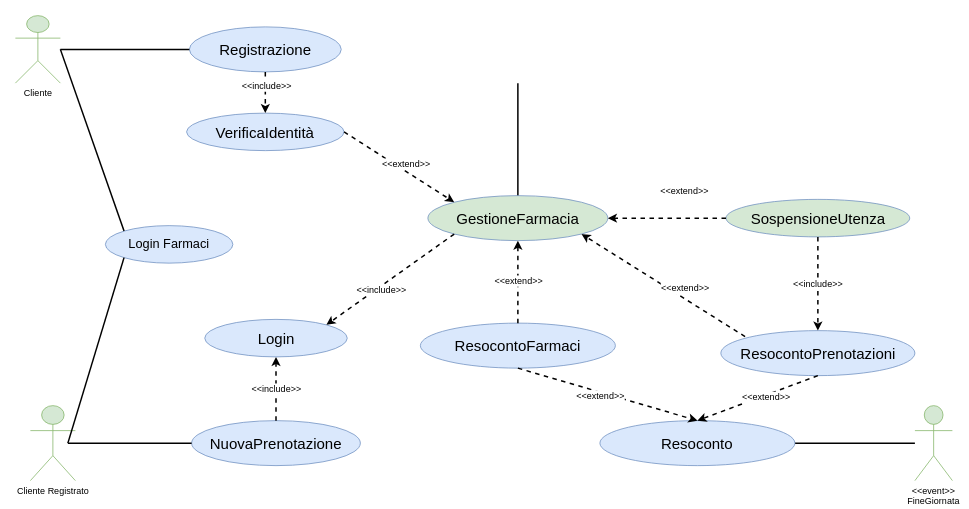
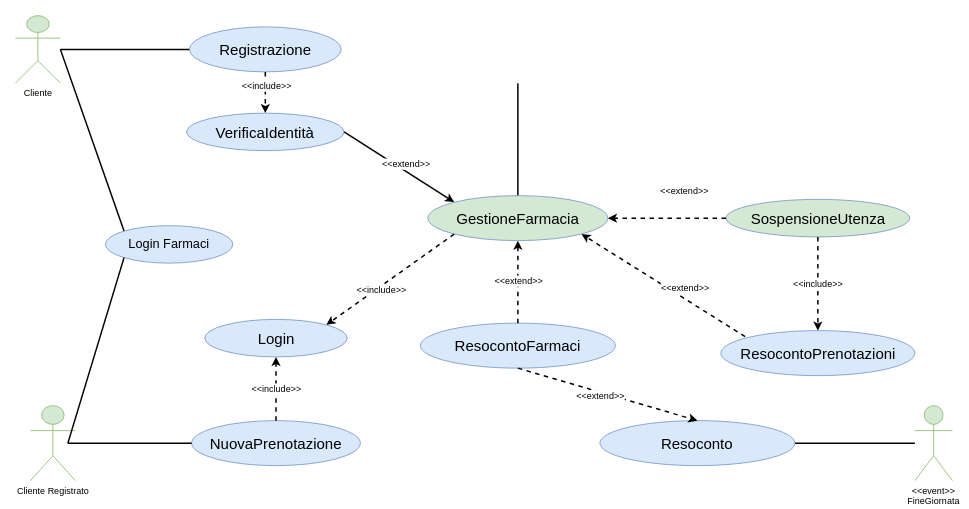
edge "VerificaIdentità" -> "GestioneFarmacia": style dashed -> solid
edge "ResocontoPrenotazioni" -> "Resoconto": removed, label "<<extend>>"
